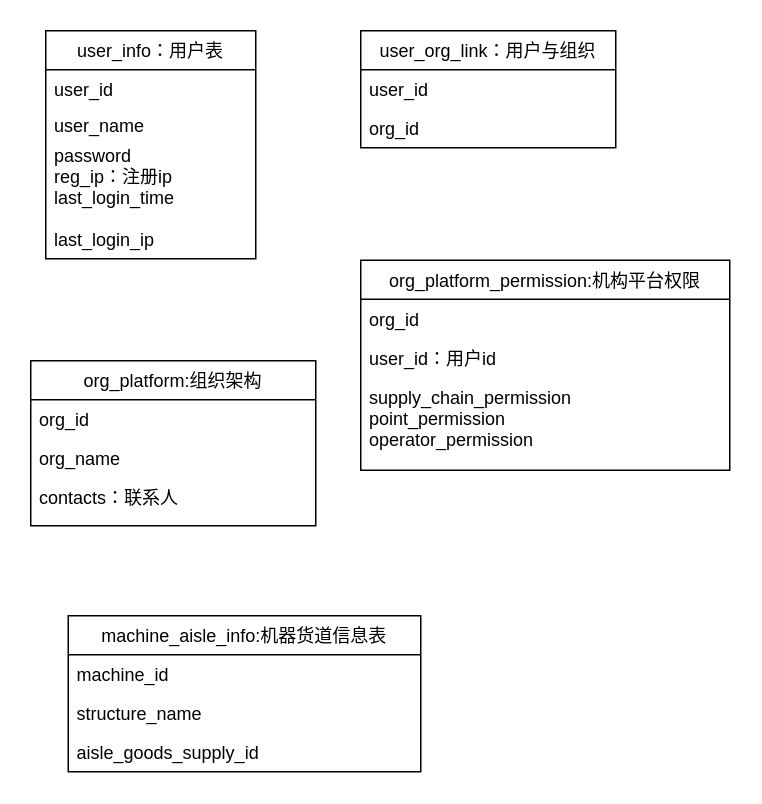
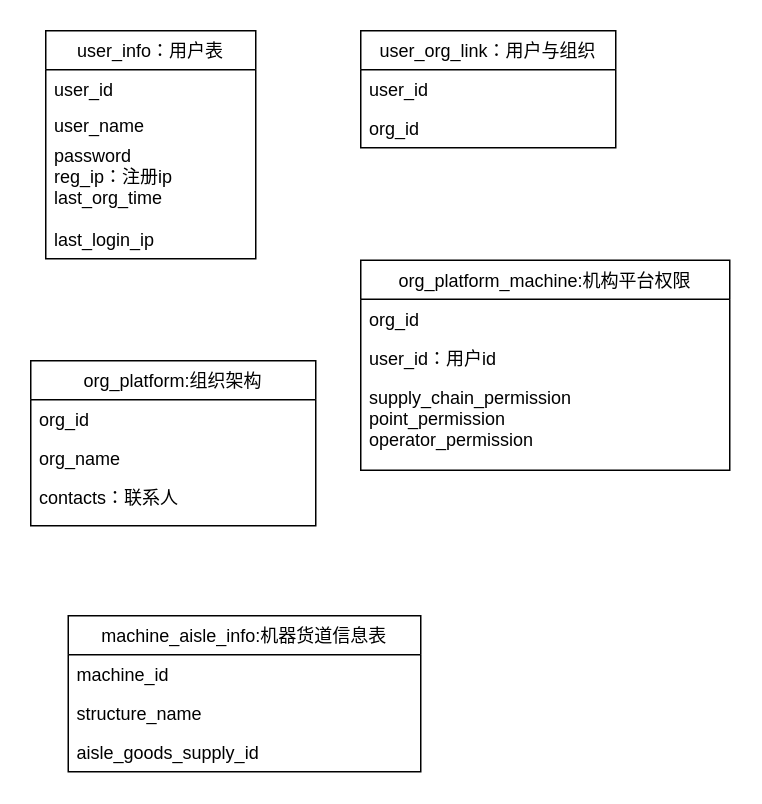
node "password reg_ip：注册ip last_login_time last_login_ip": label "password reg_ip：注册ip last_login_time last_login_ip" -> "password reg_ip：注册ip last_org_time last_login_ip"
node "org_platform_permission:机构平台权限": label "org_platform_permission:机构平台权限" -> "org_platform_machine:机构平台权限"
